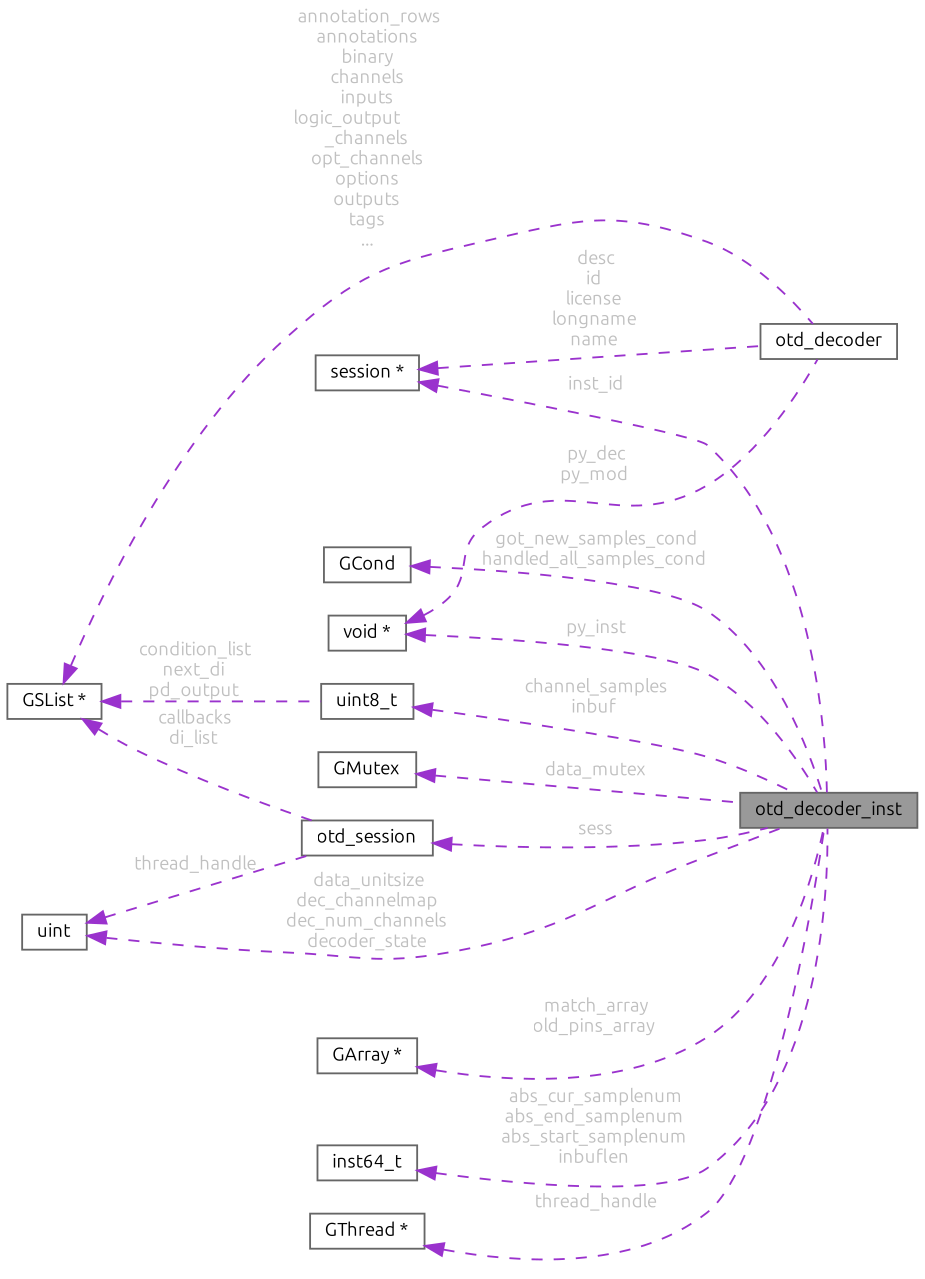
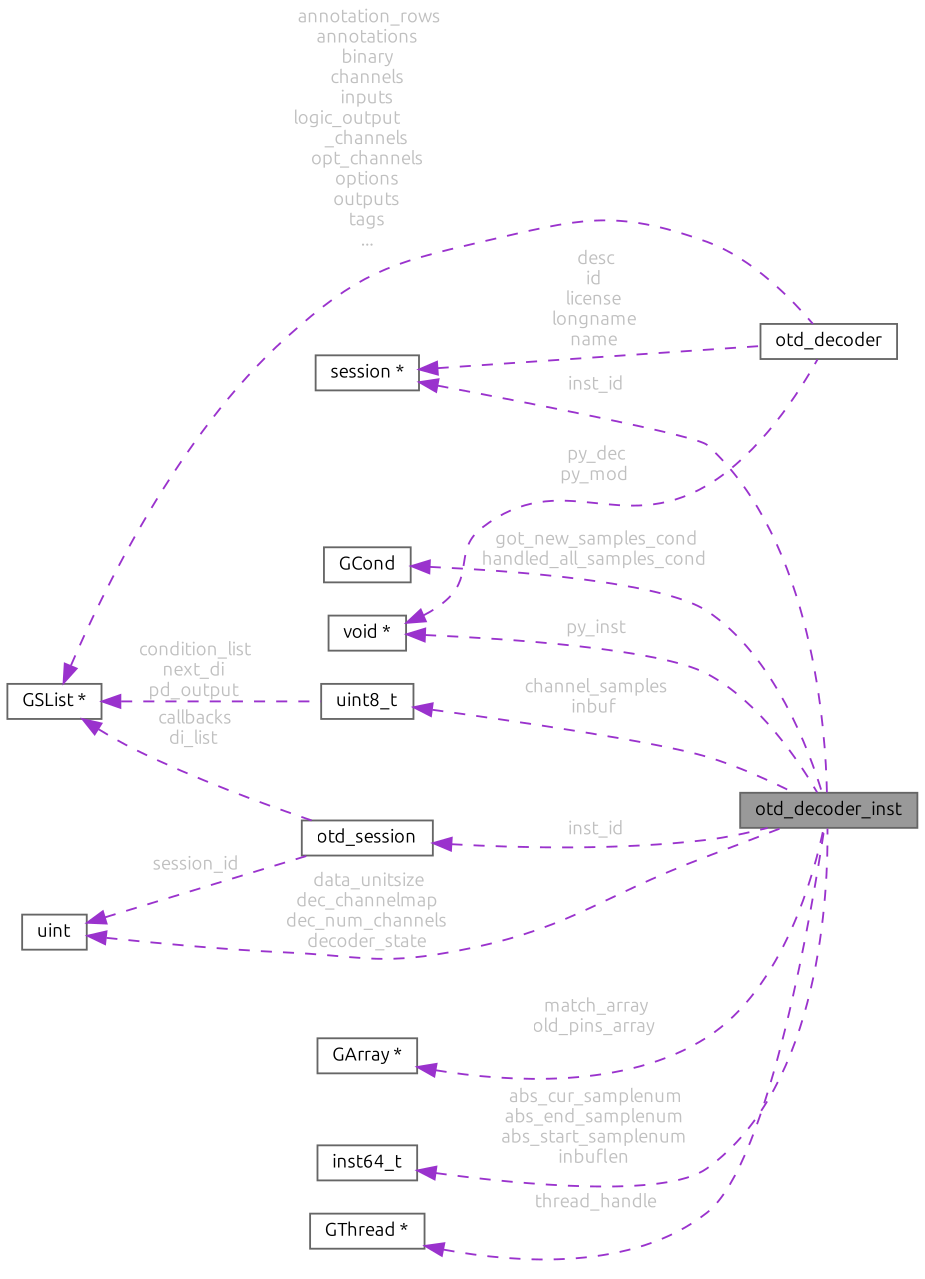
node "GMutex": removed
edge "otd_decoder_inst" -> "otd_session": label " sess" -> " inst_id"
edge "otd_session" -> "uint": label " thread_handle" -> " session_id"
